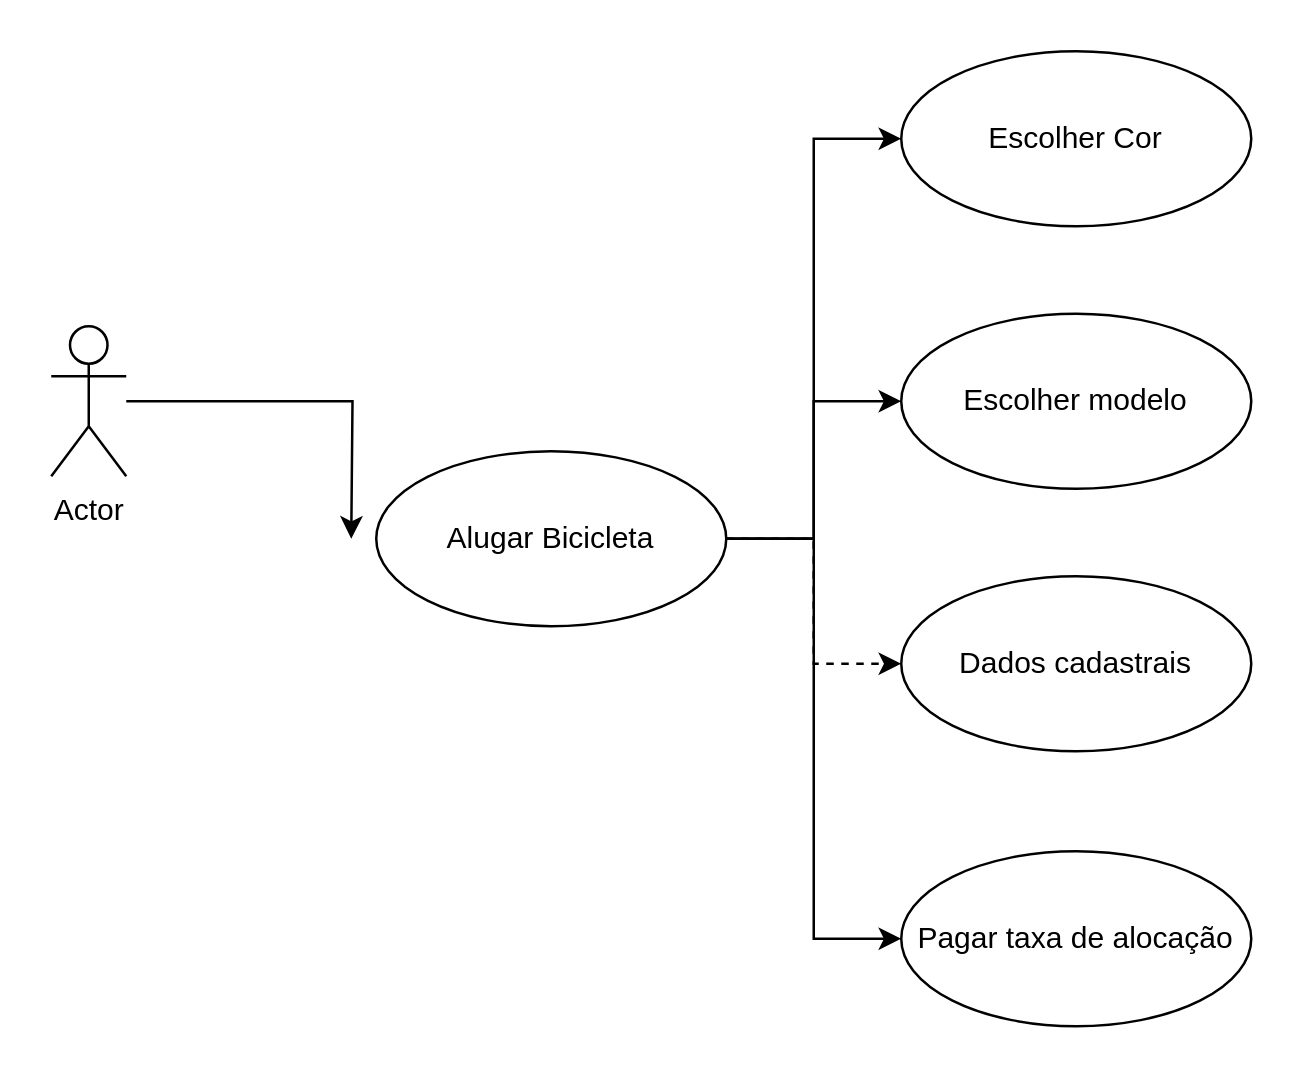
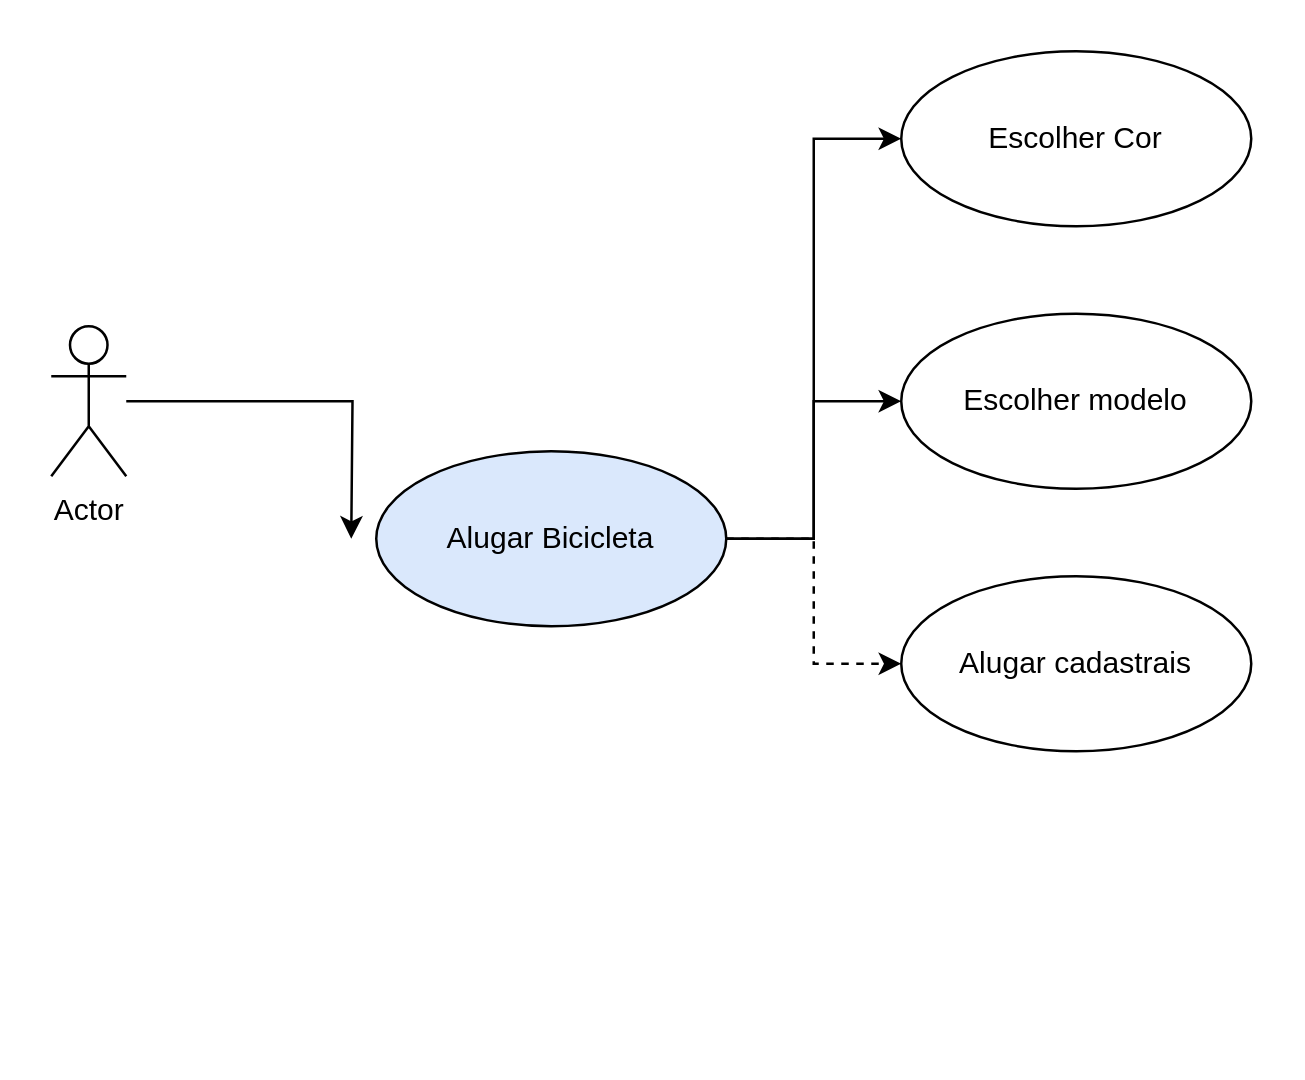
node "Alugar Bicicleta": fillcolor #ffffff -> #dae8fc
node "Dados cadastrais": label "Dados cadastrais" -> "Alugar cadastrais"
edge "Alugar Bicicleta" -> "Pagar taxa de alocação": removed
node "Pagar taxa de alocação": removed
